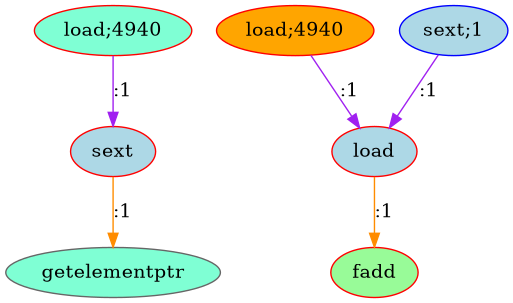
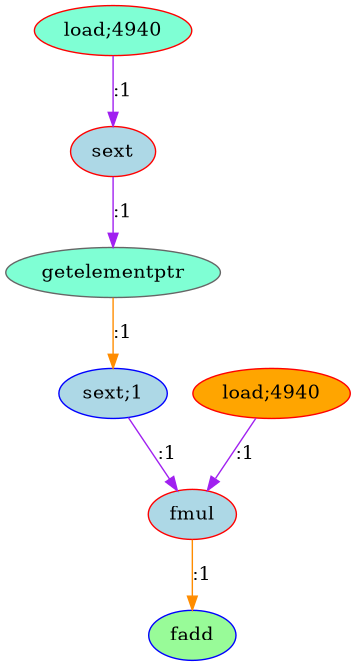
node "load": label "load" -> "fmul"
edge "sext" -> "getelementptr": color darkorange -> purple
node "fadd": color red -> blue
edge "getelementptr" -> "sext;1": added, label ":1"
